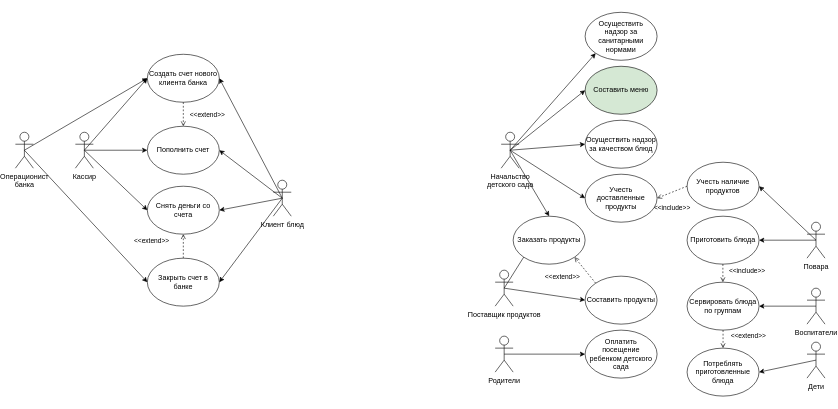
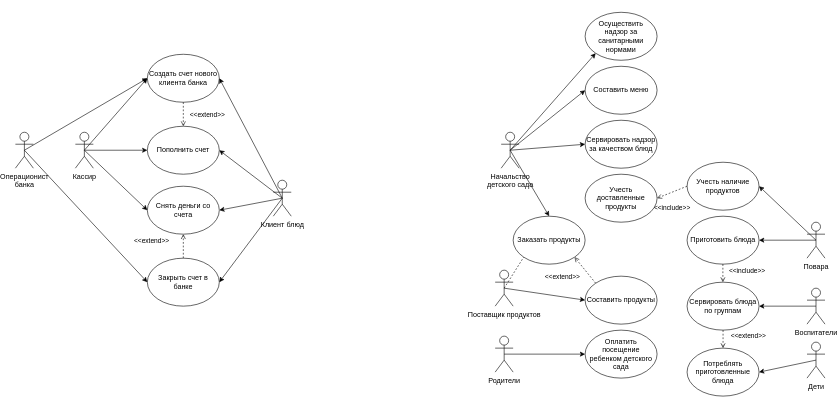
node "Составить меню": fillcolor #d5e8d4 -> #ffffff
node "Осуществить надзор за качеством блюд": label "Осуществить надзор за качеством блюд" -> "Сервировать надзор за качеством блюд"
edge "Начальство детского сада" -> "Учесть доставленные продукты": removed
edge "Заказать продукты" -- "Поставщик продуктов": style solid -> dashed
